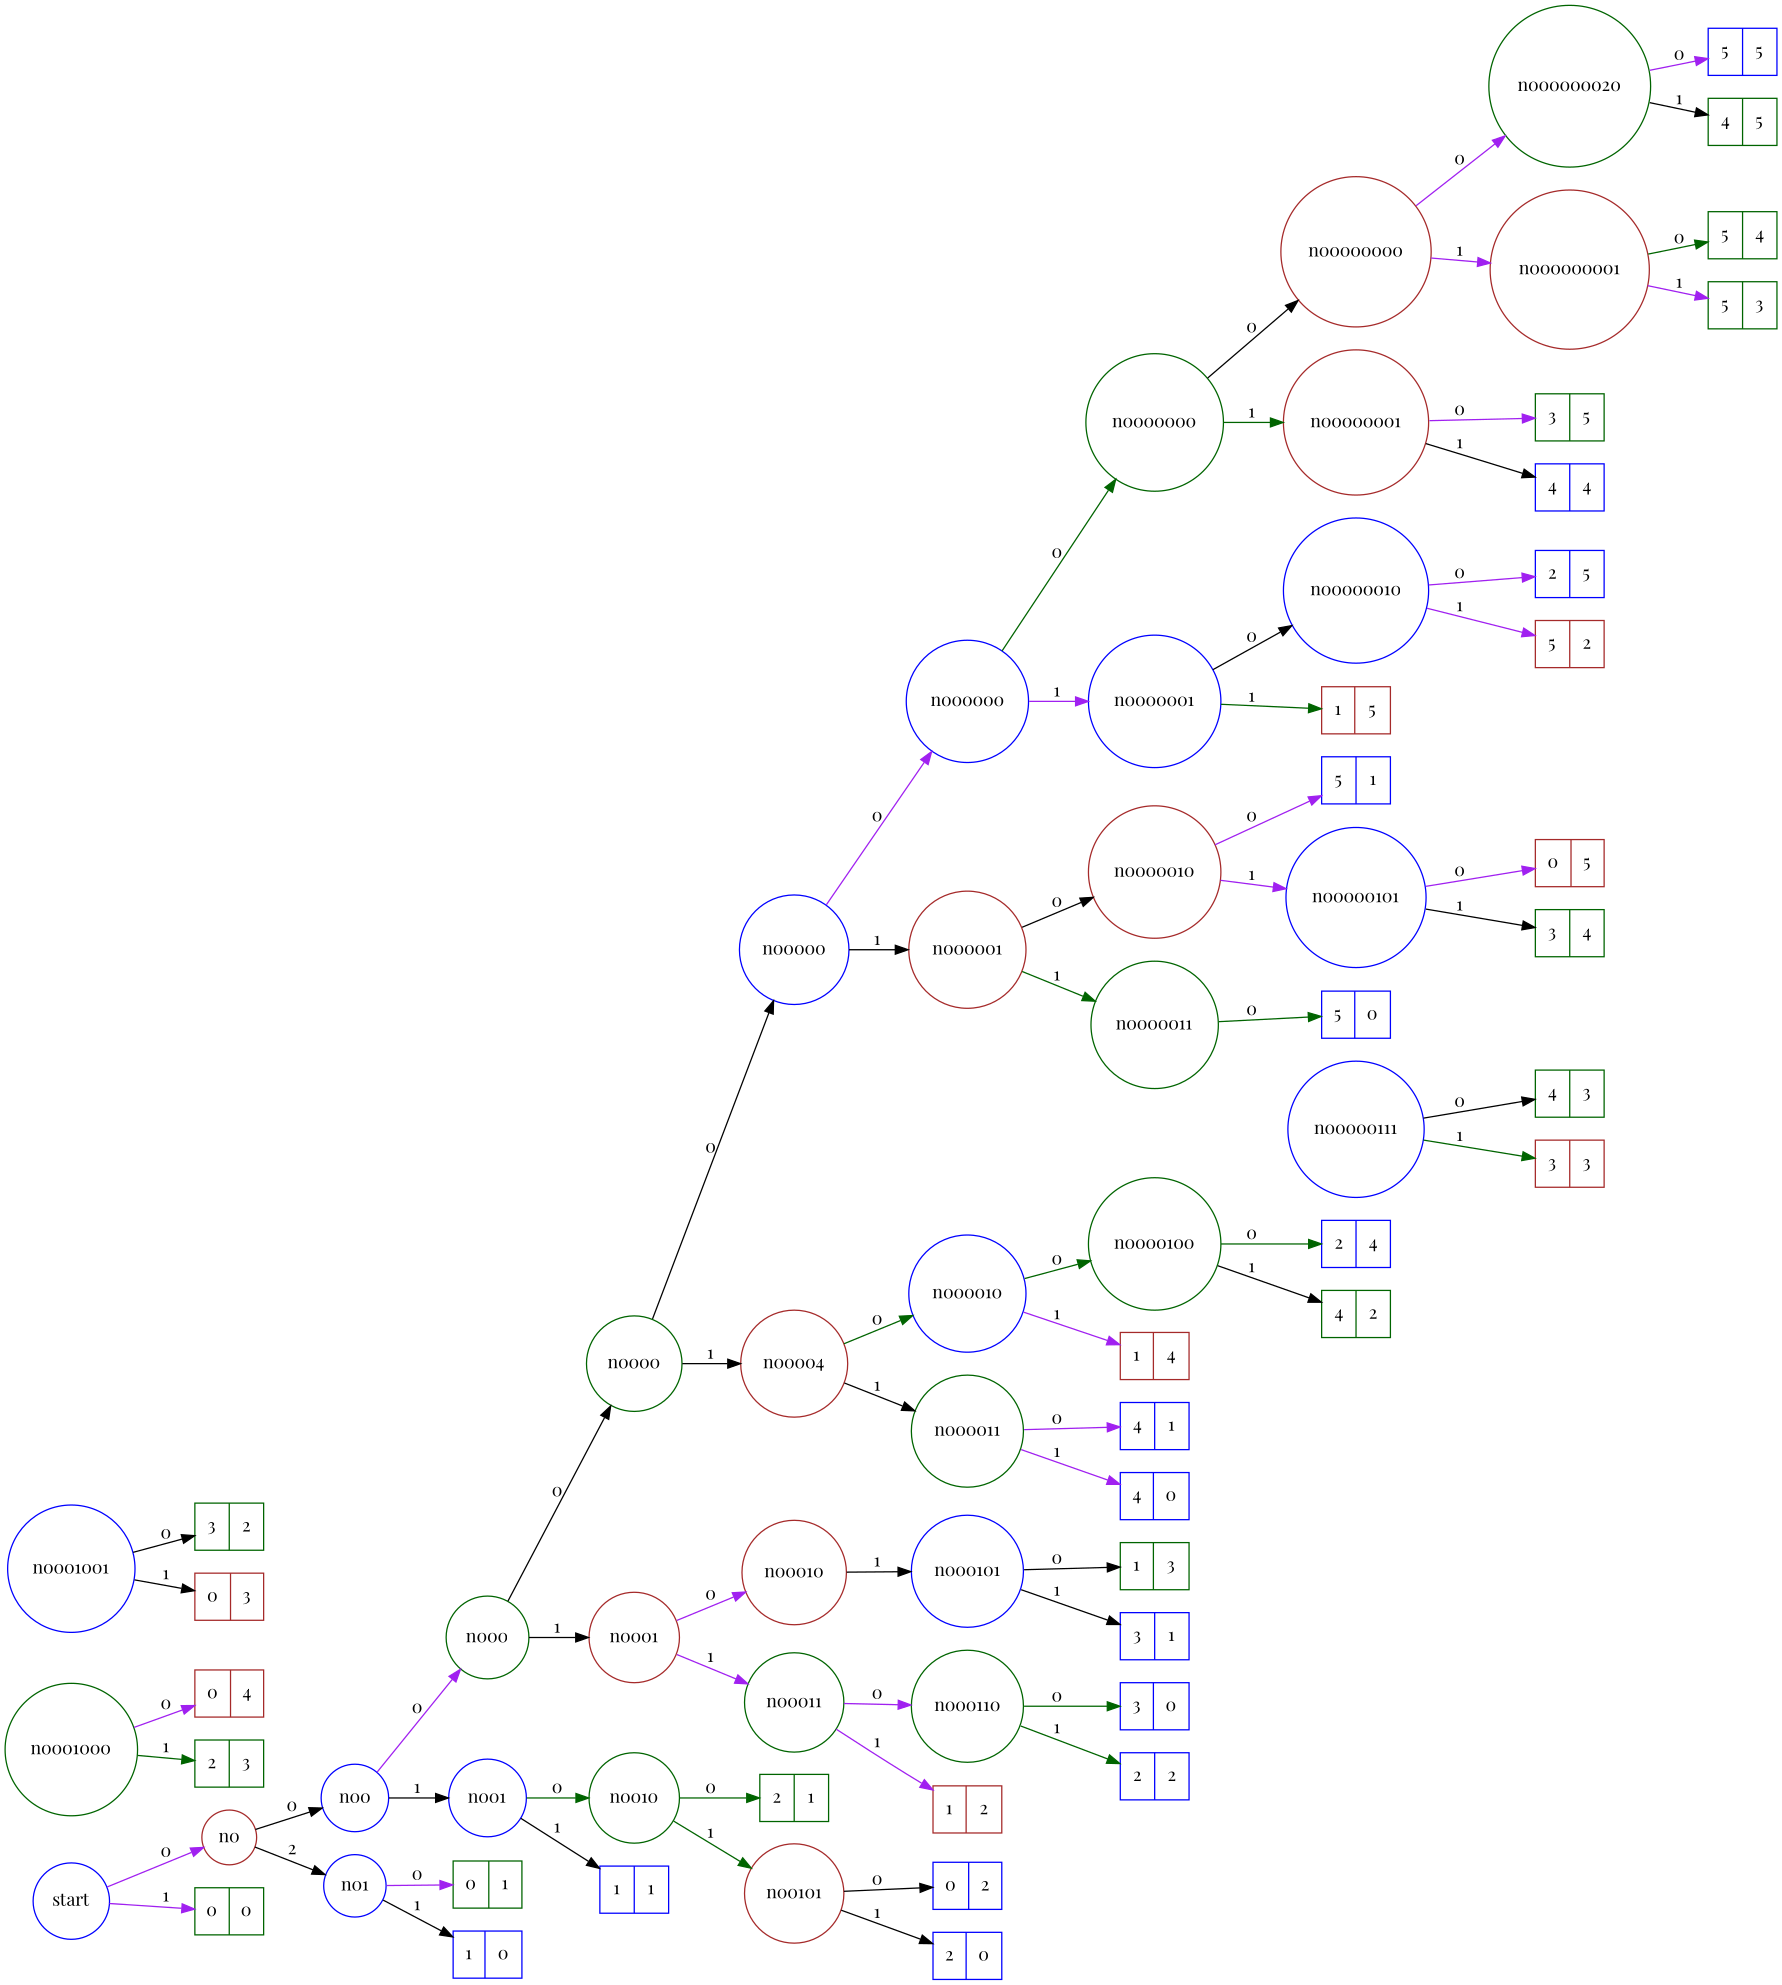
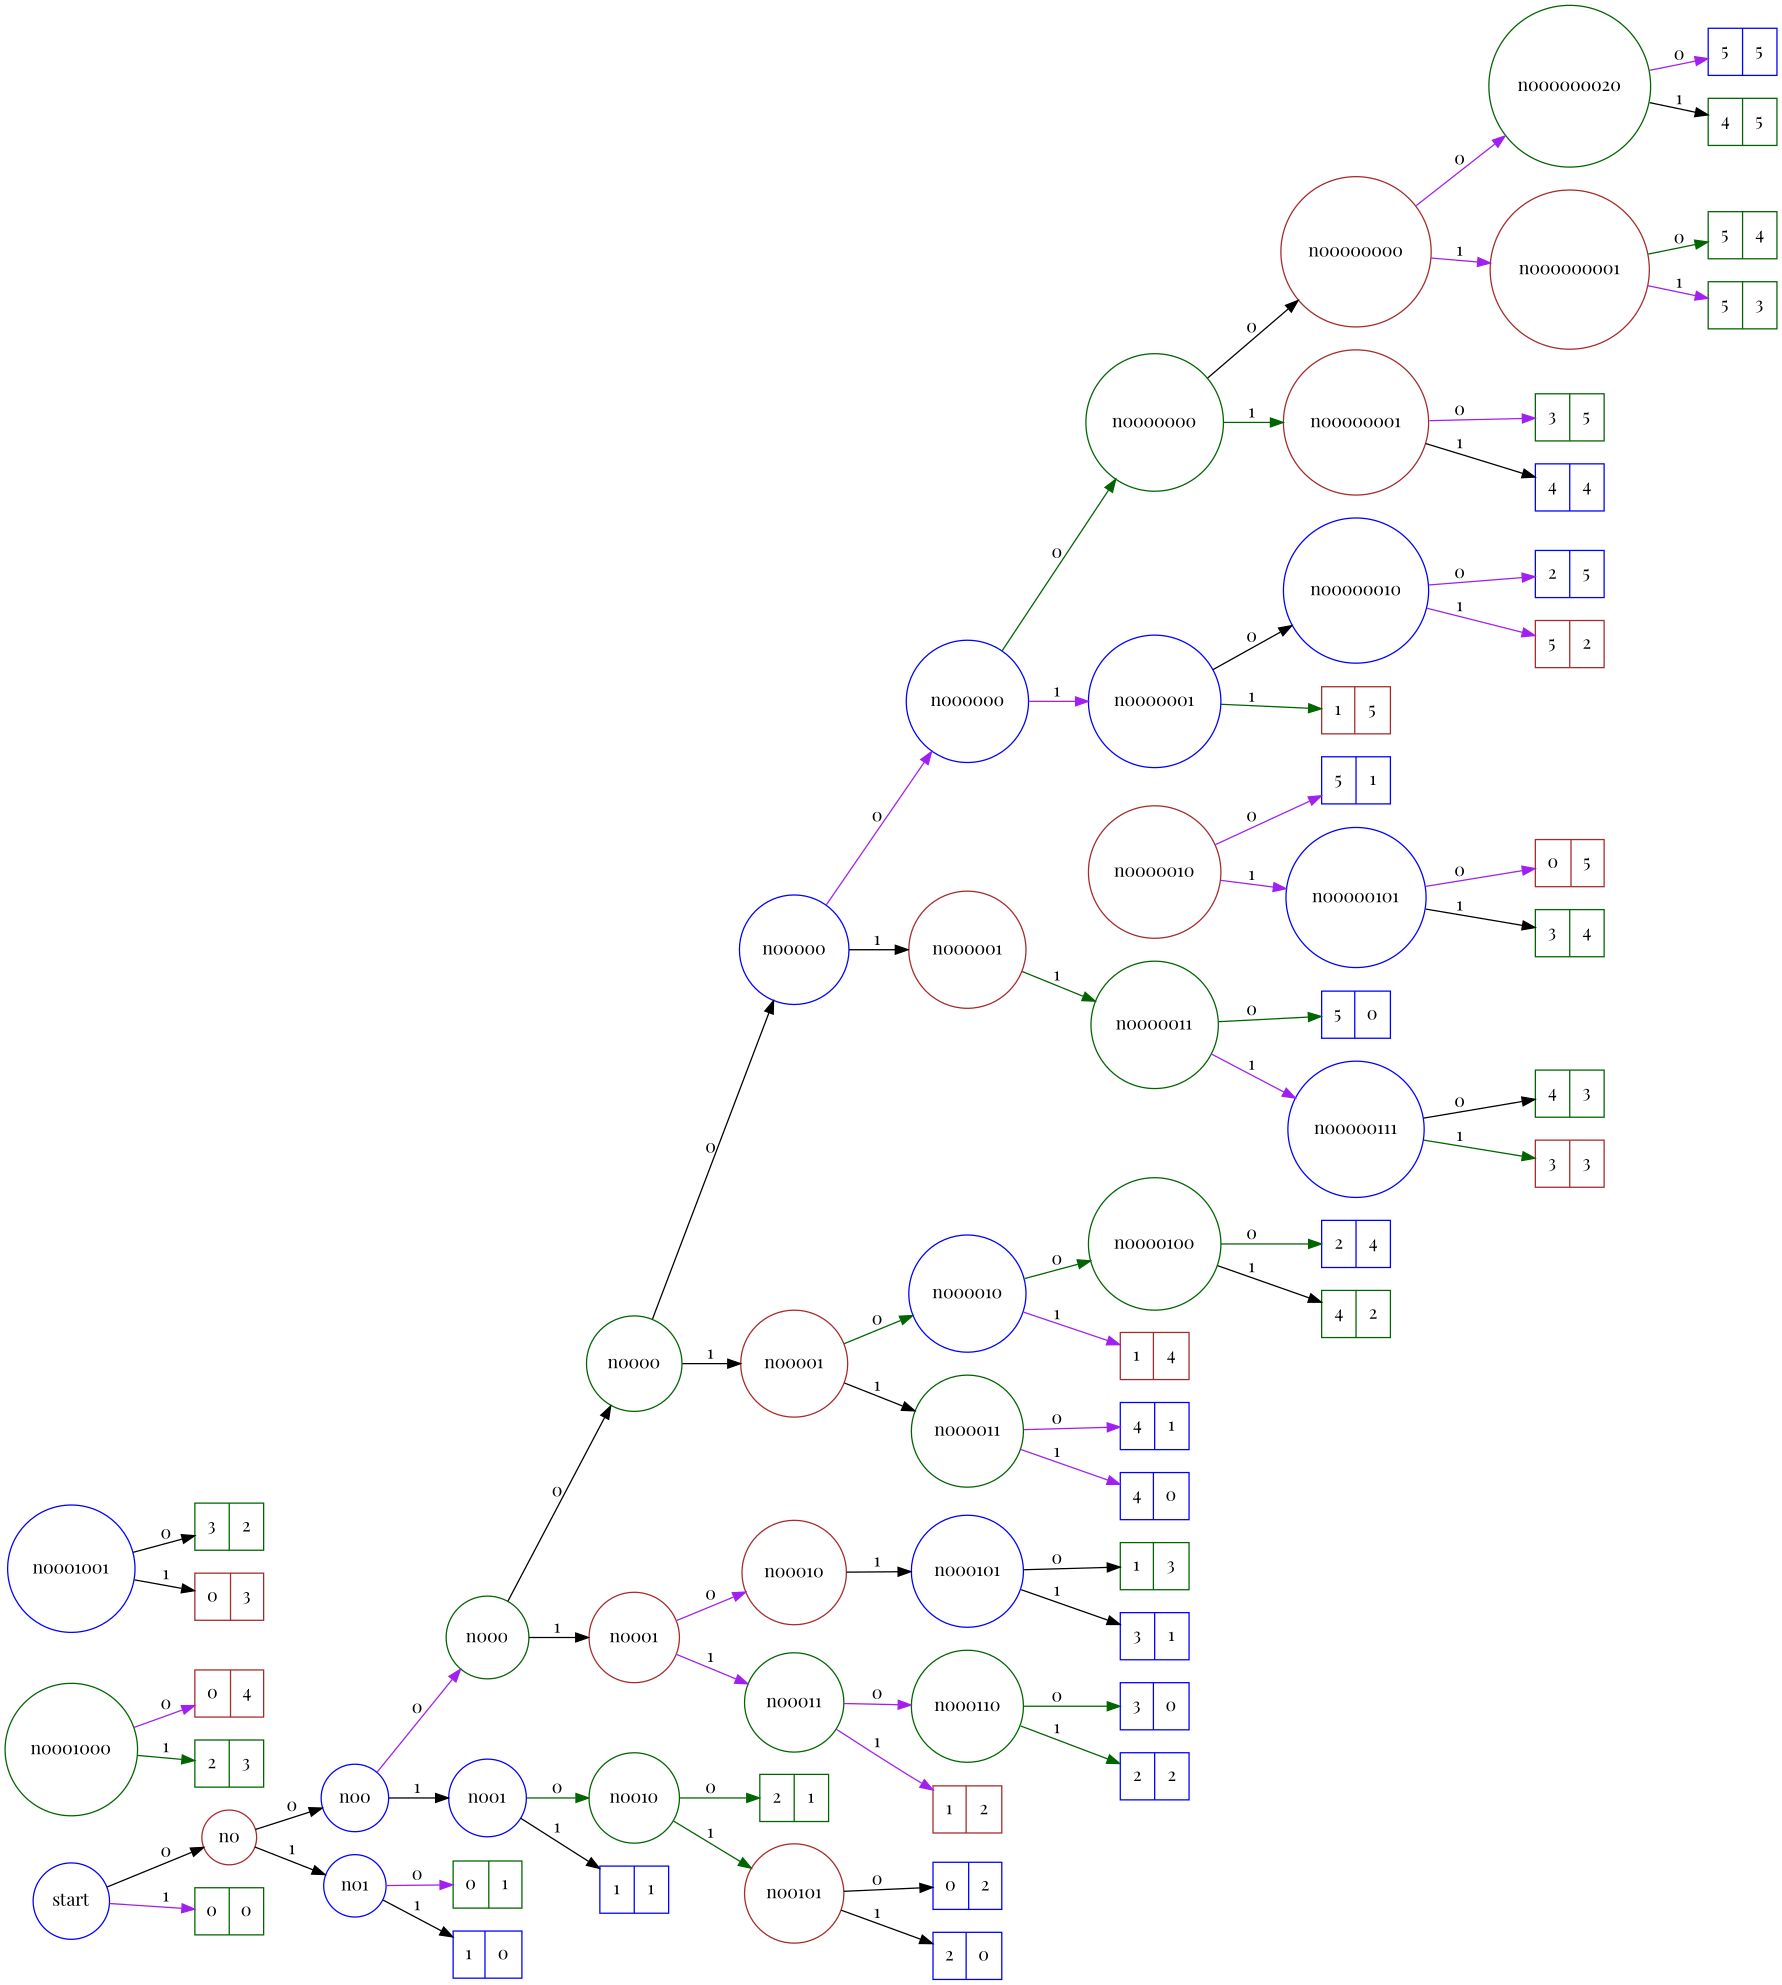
edge "n000001" -> "n0000010": removed, label "0"
edge "n0000011" -> "n00000111": added, label "1"
node "n00004": label "n00004" -> "n00001"
edge "n0" -> "n01": label "2" -> "1"
edge "start" -> "n0": color purple -> black
